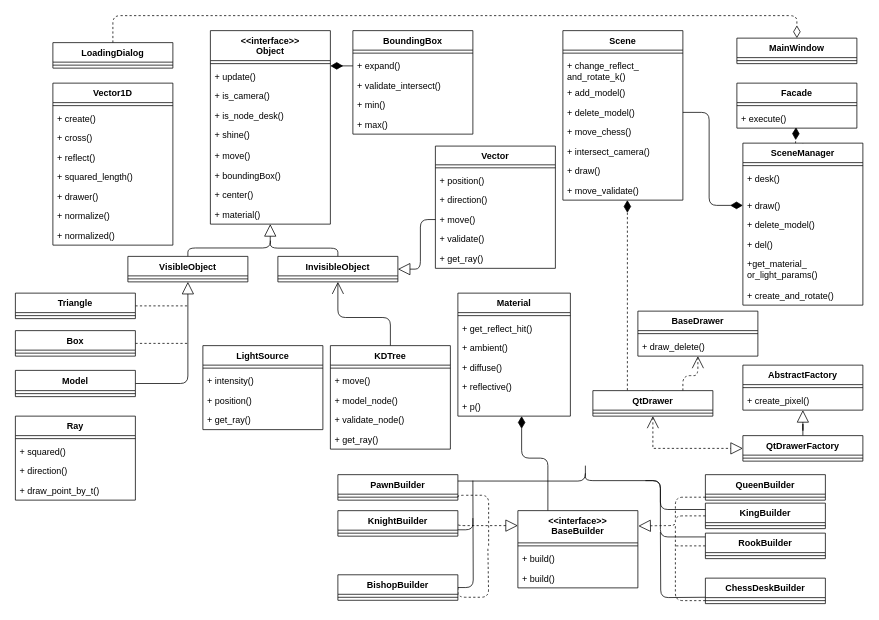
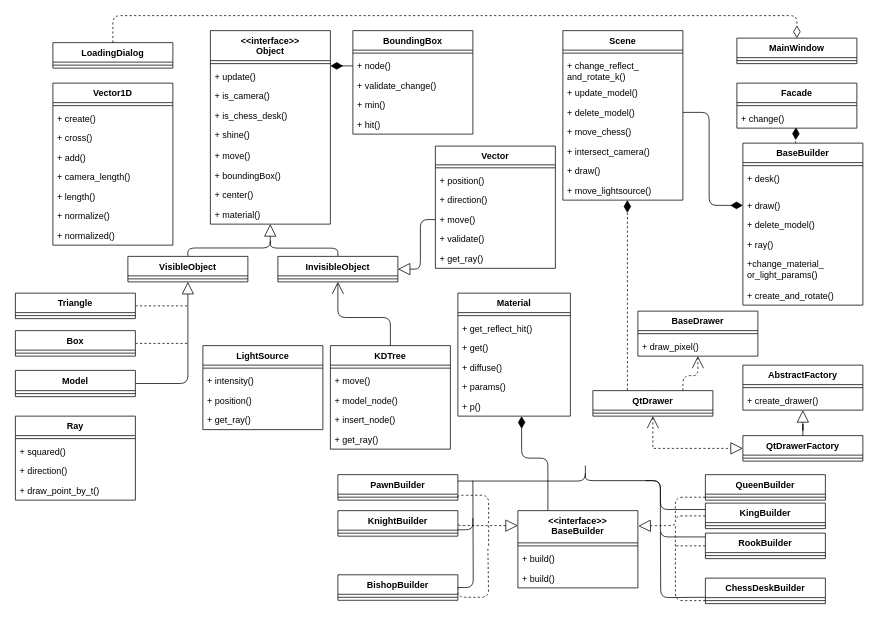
node "+ expand()": label "+ expand()" -> "+ node()"
node "+ validate_intersect()": label "+ validate_intersect()" -> "+ validate_change()"
node "+ add_model()": label "+ add_model()" -> "+ update_model()"
node "+ is_node_desk()": label "+ is_node_desk()" -> "+ is_chess_desk()"
node "+ execute()": label "+ execute()" -> "+ change()"
node "+ max()": label "+ max()" -> "+ hit()"
node "SceneManager": label "SceneManager" -> "BaseBuilder"
node "+ reflect()": label "+ reflect()" -> "+ add()"
node "+ squared_length()": label "+ squared_length()" -> "+ camera_length()"
node "+ move_validate()": label "+ move_validate()" -> "+ move_lightsource()"
node "+ drawer()": label "+ drawer()" -> "+ length()"
node "+ del()": label "+ del()" -> "+ ray()"
node "+get_material_ or_light_params()": label "+get_material_ or_light_params()" -> "+change_material_ or_light_params()"
node "+ draw_delete()": label "+ draw_delete()" -> "+ draw_pixel()"
node "+ ambient()": label "+ ambient()" -> "+ get()"
node "+ reflective()": label "+ reflective()" -> "+ params()"
node "+ create_pixel()": label "+ create_pixel()" -> "+ create_drawer()"
node "+ validate_node()": label "+ validate_node()" -> "+ insert_node()"
